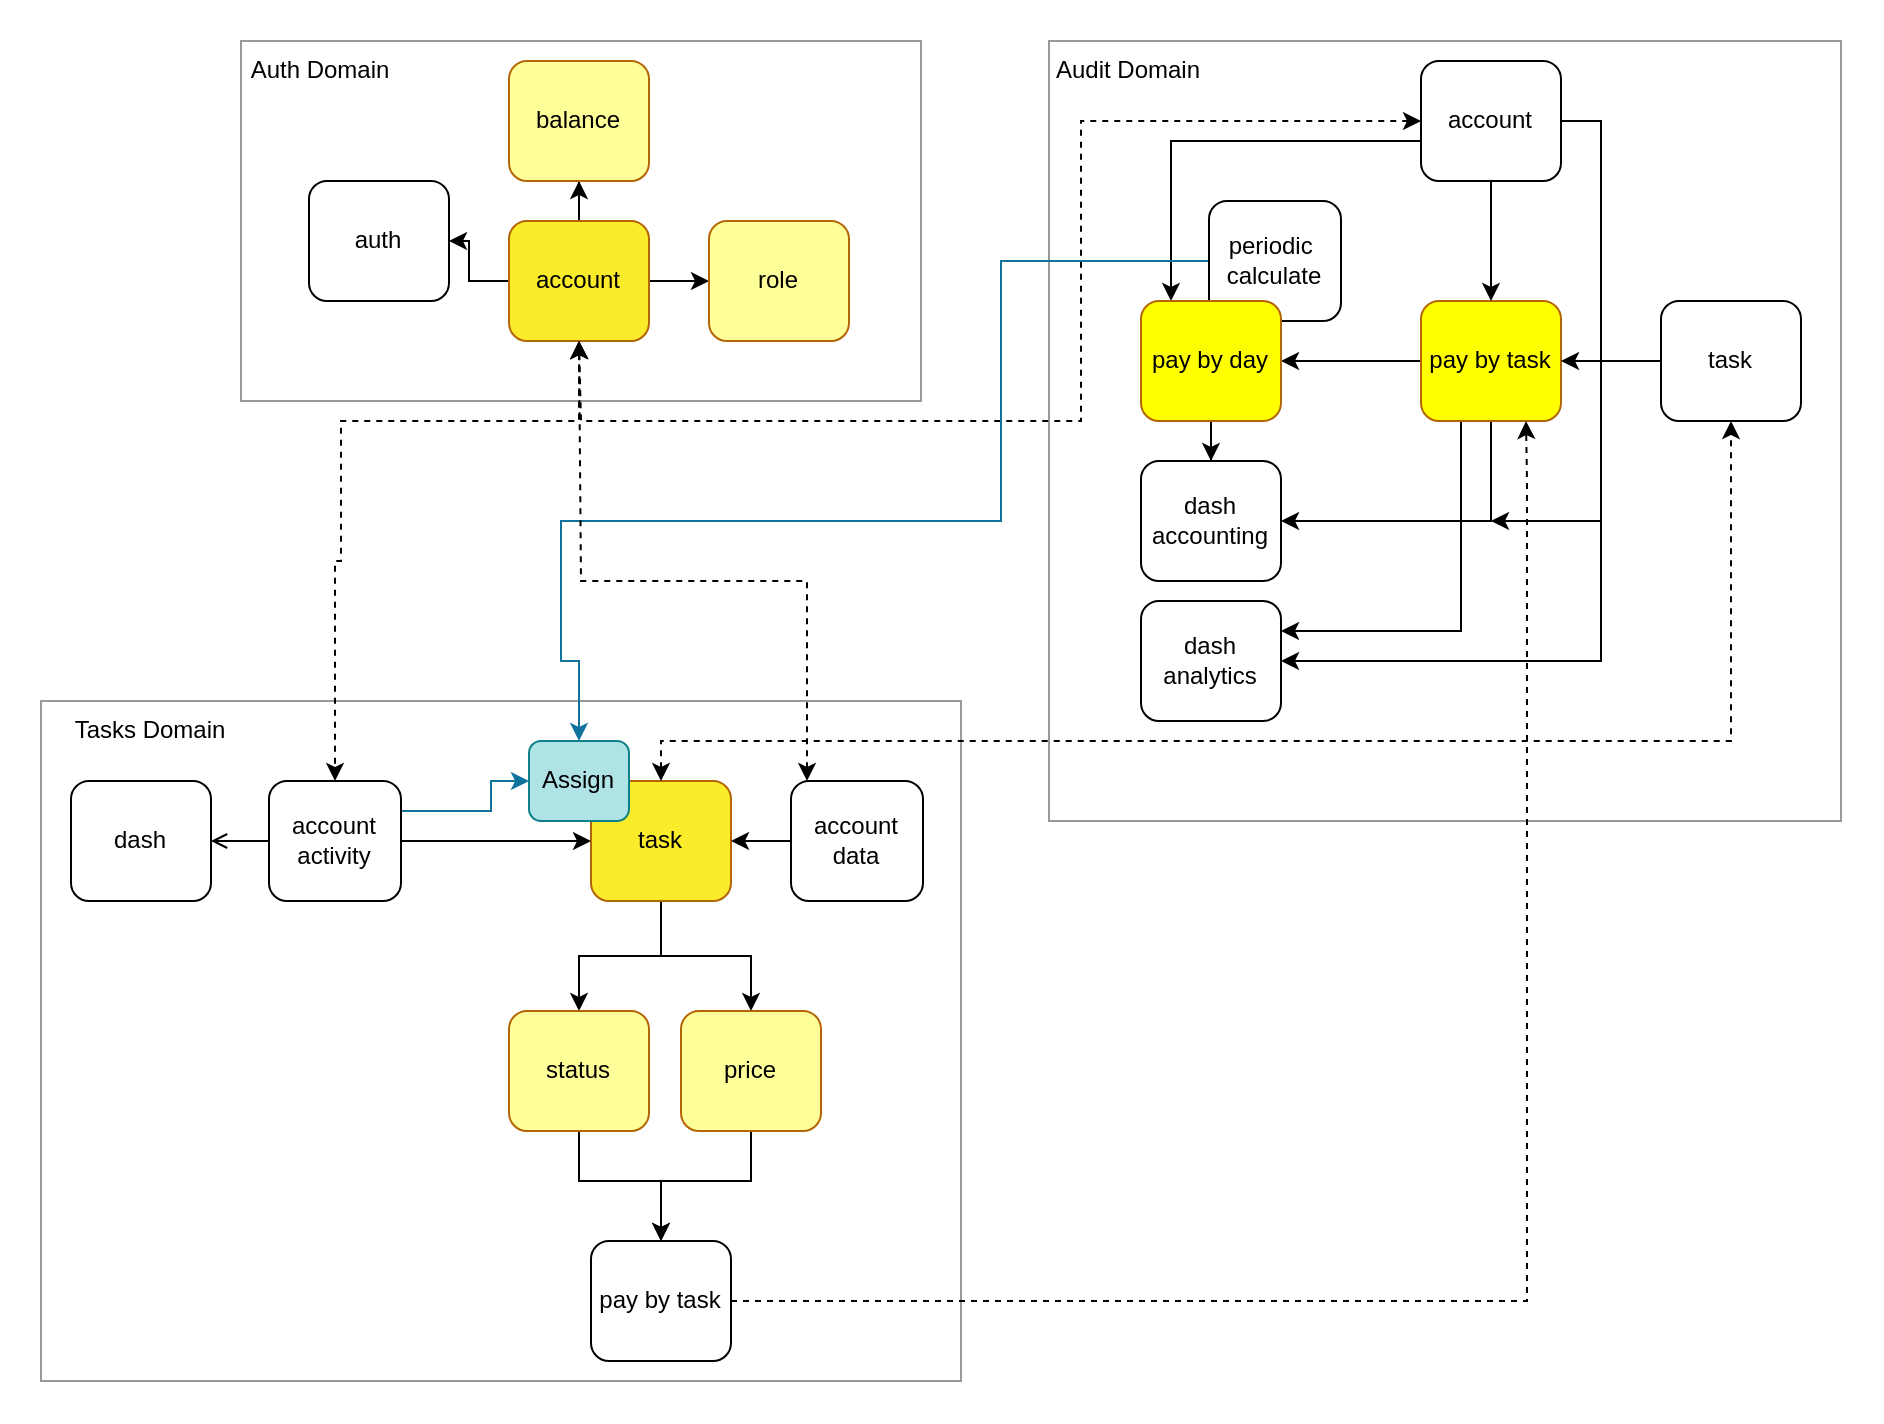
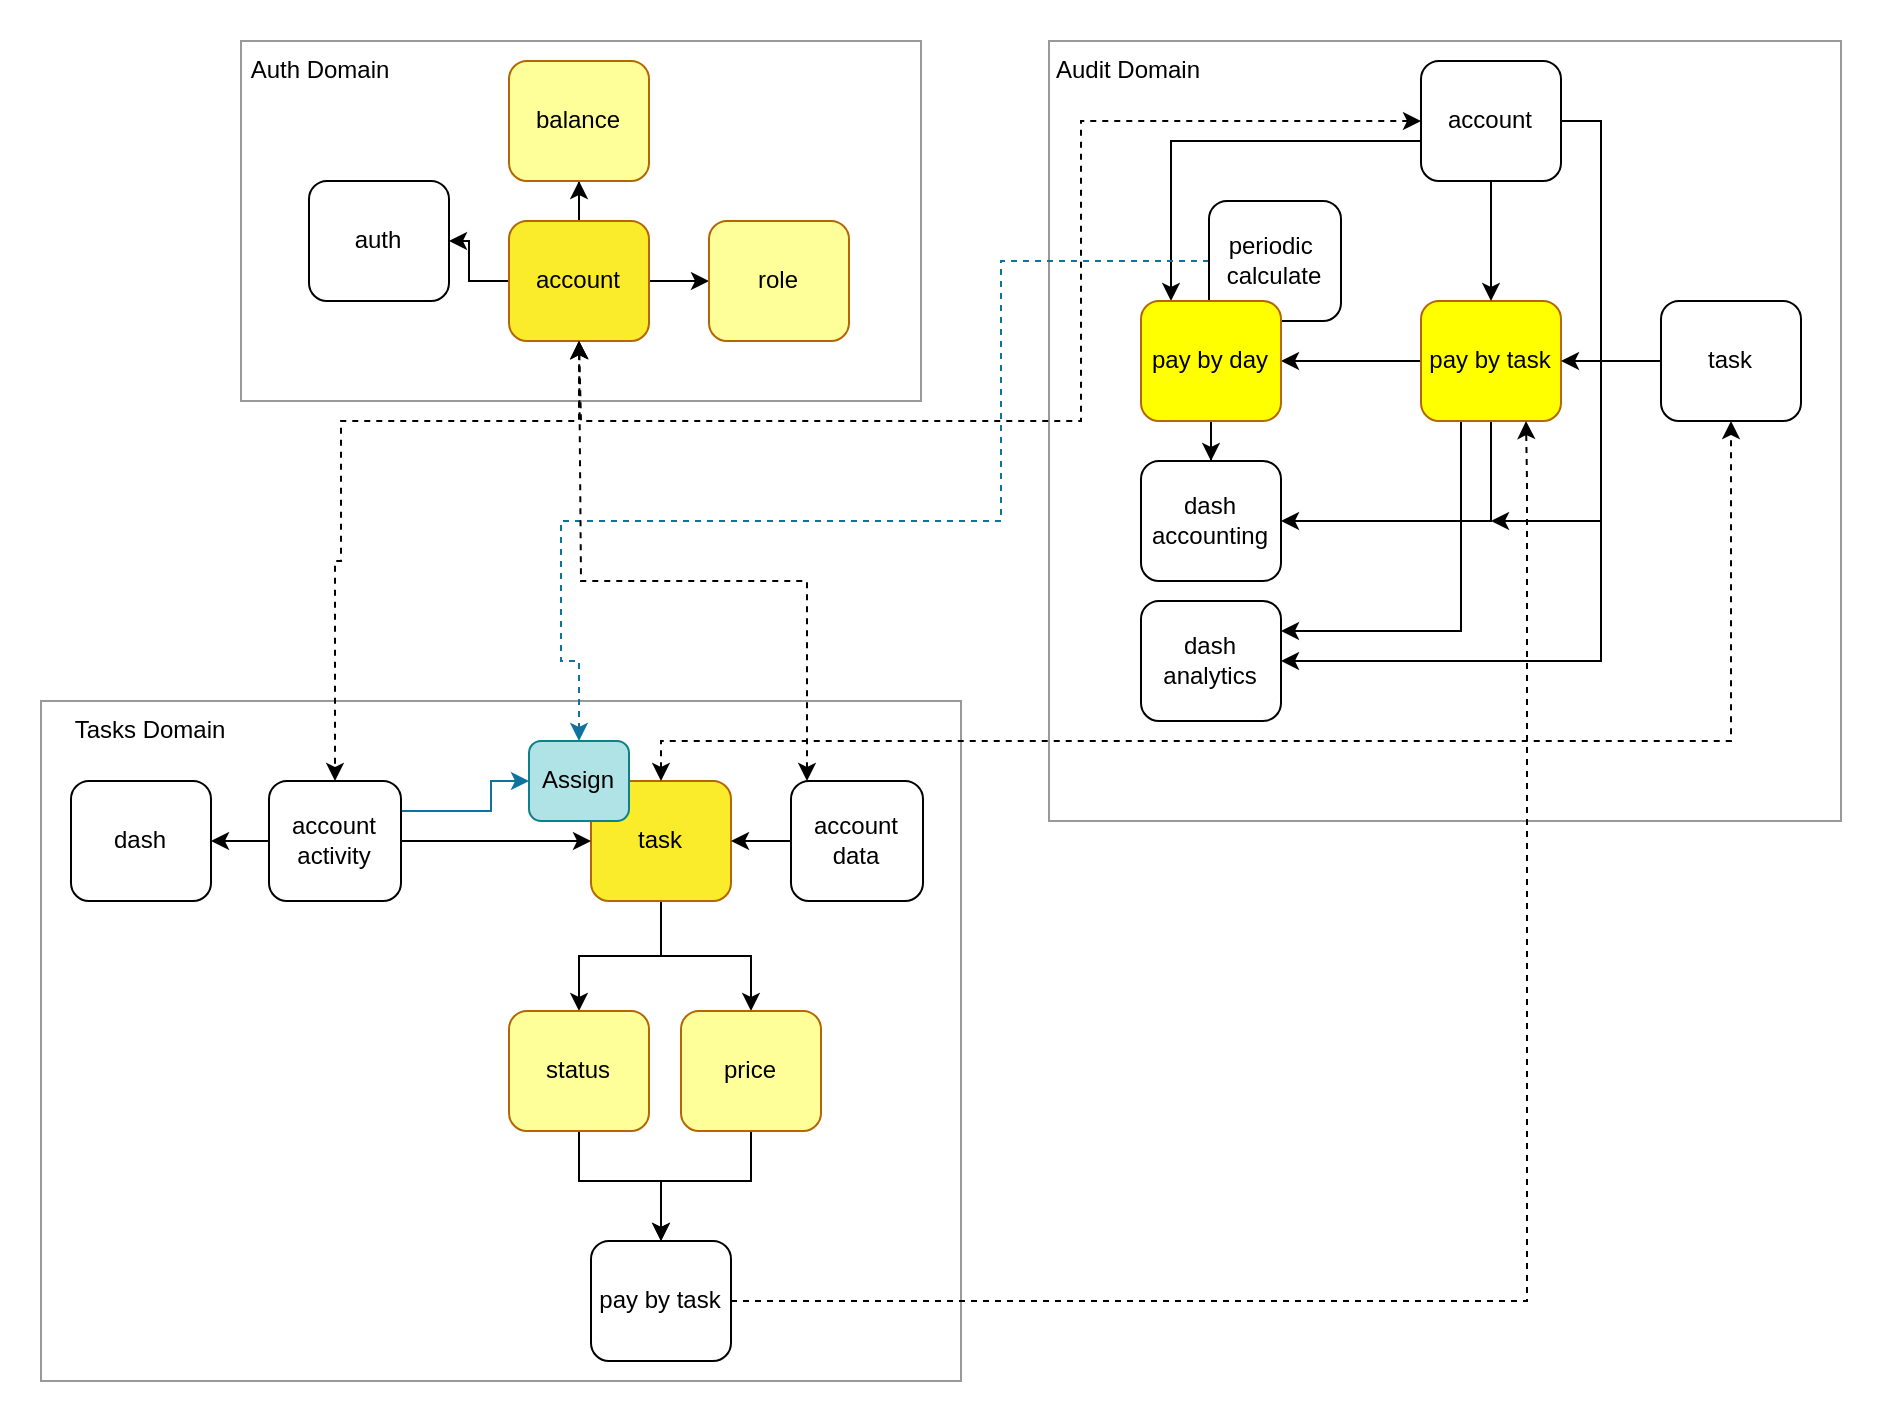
edge "periodic calculate" -> "Assign": style solid -> dashed
edge "account activity" -> "dash": arrowhead open -> classic
